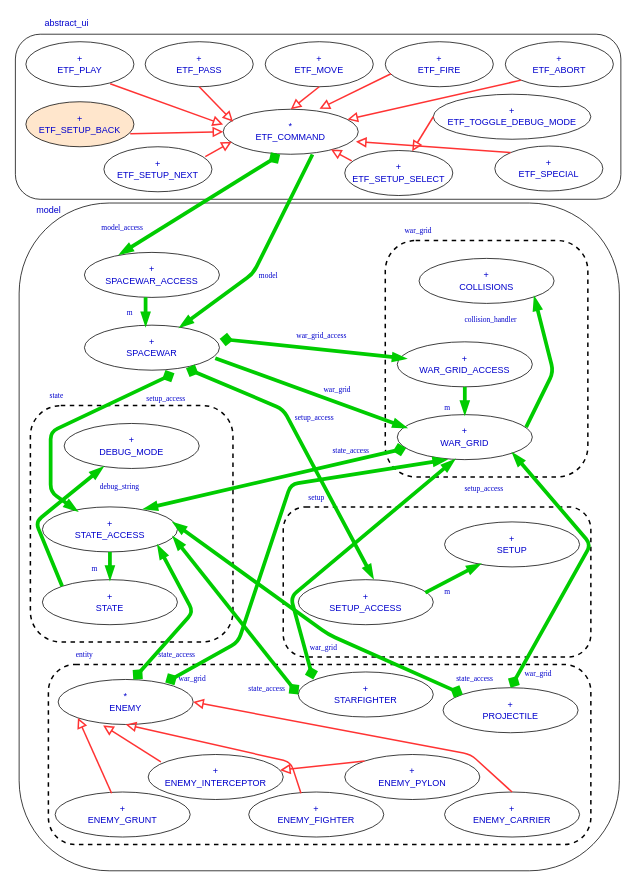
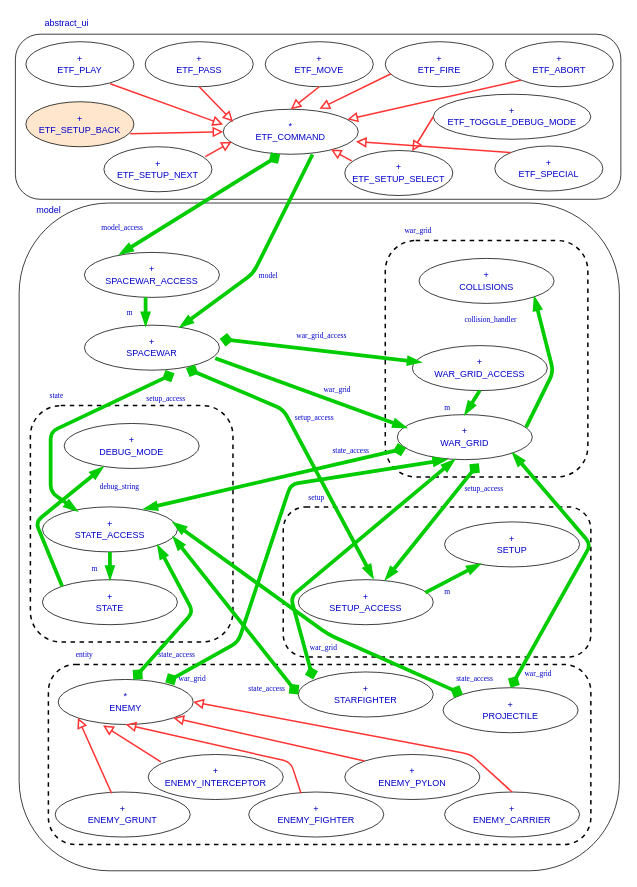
node "+ WAR_GRID_ACCESS": moved (465, 364) -> (480, 368)
edge "+ WAR_GRID" -- "+ SETUP_ACCESS": added
edge "+ ENEMY_PYLON" -> "+ ENEMY_INTERCEPTOR": now "+ ENEMY_PYLON" -> "* ENEMY"
